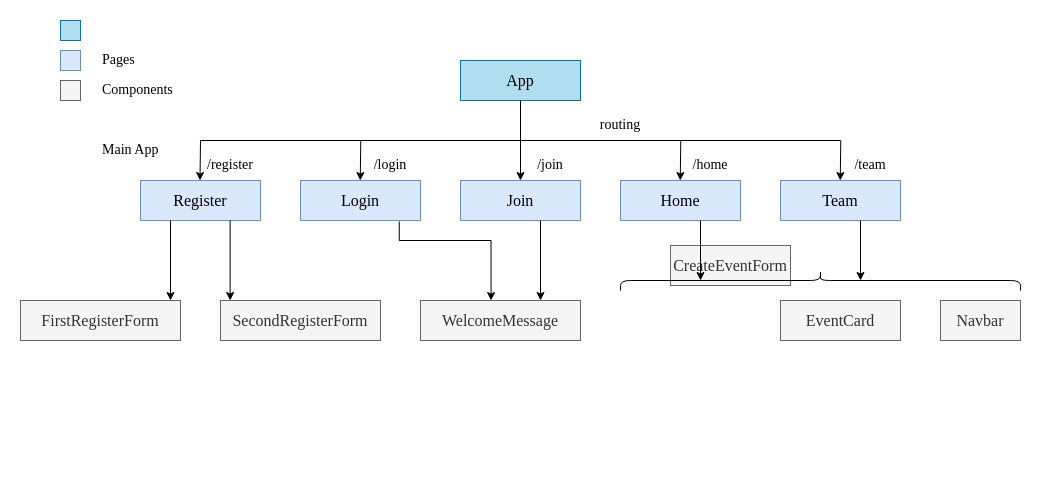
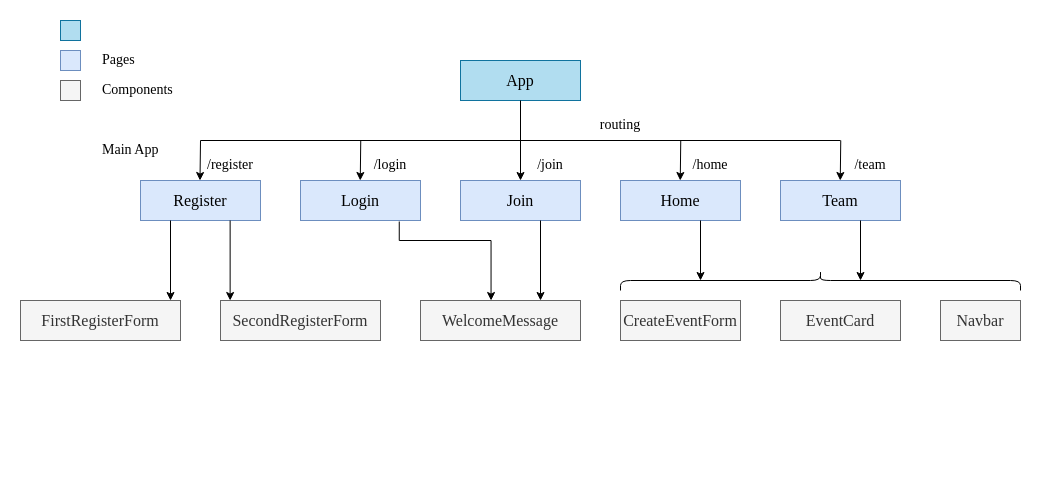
node "CreateEventForm": moved (731, 266) -> (681, 321)
